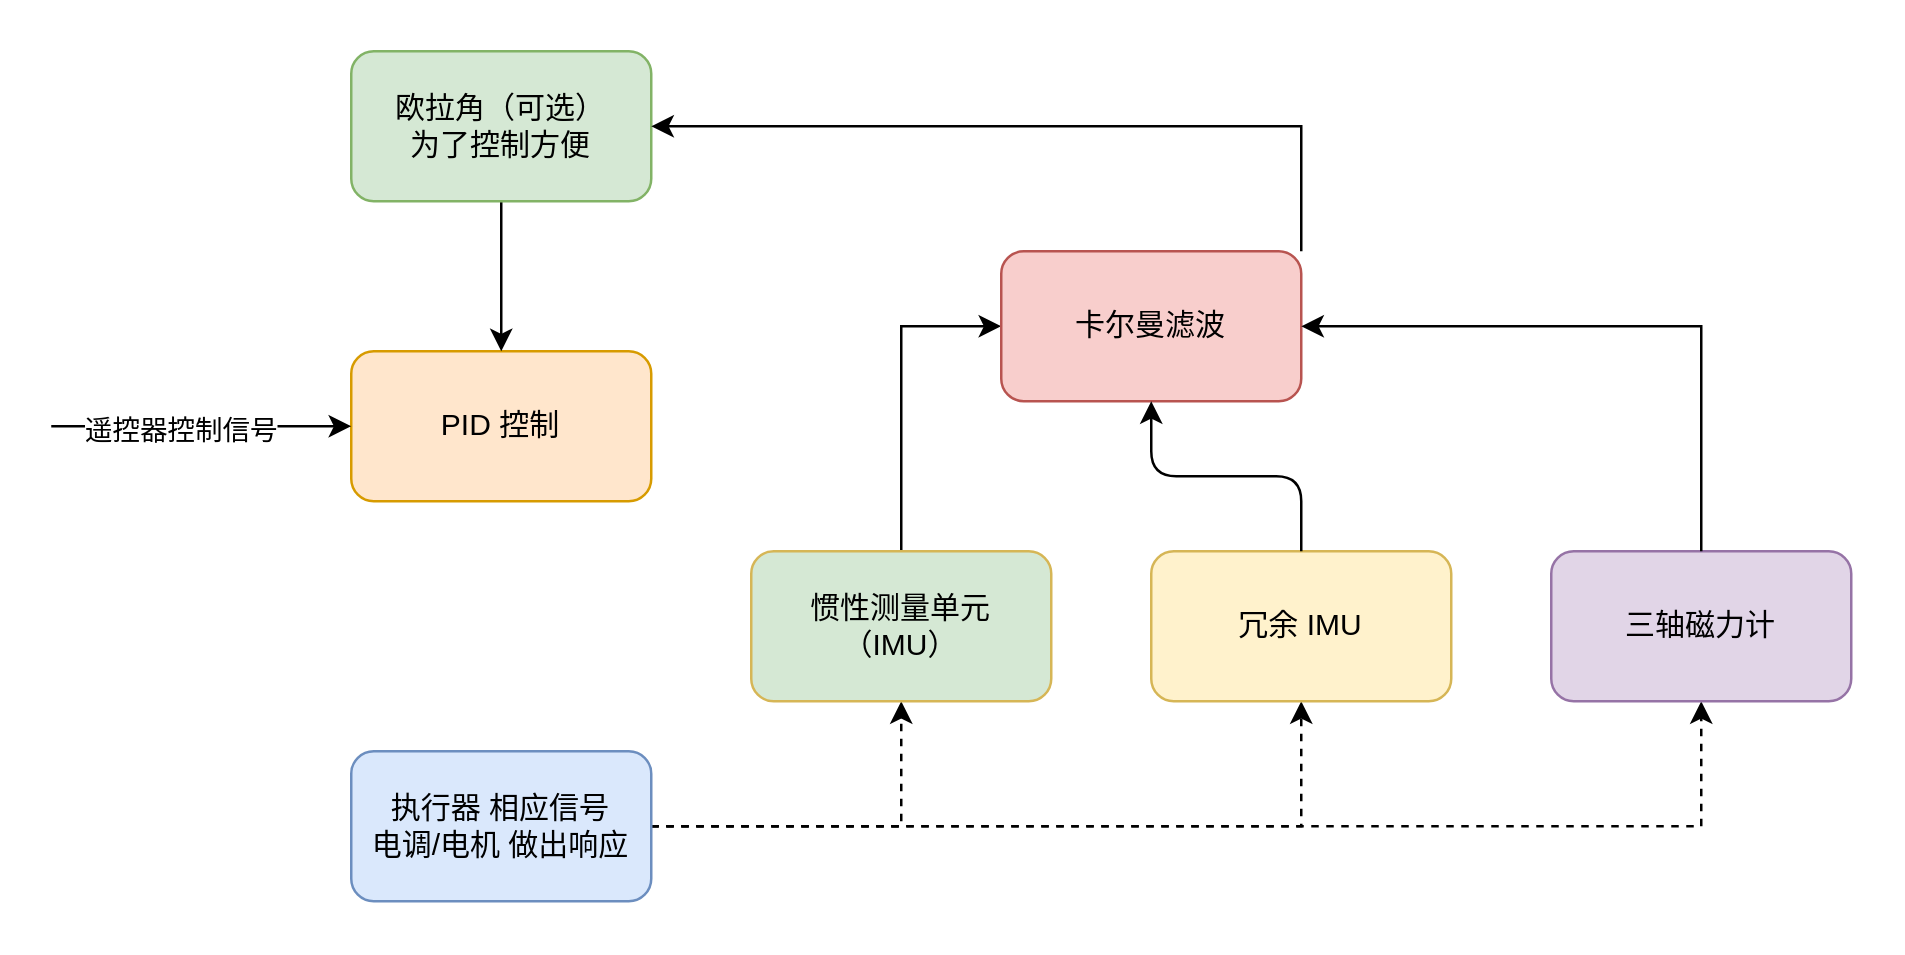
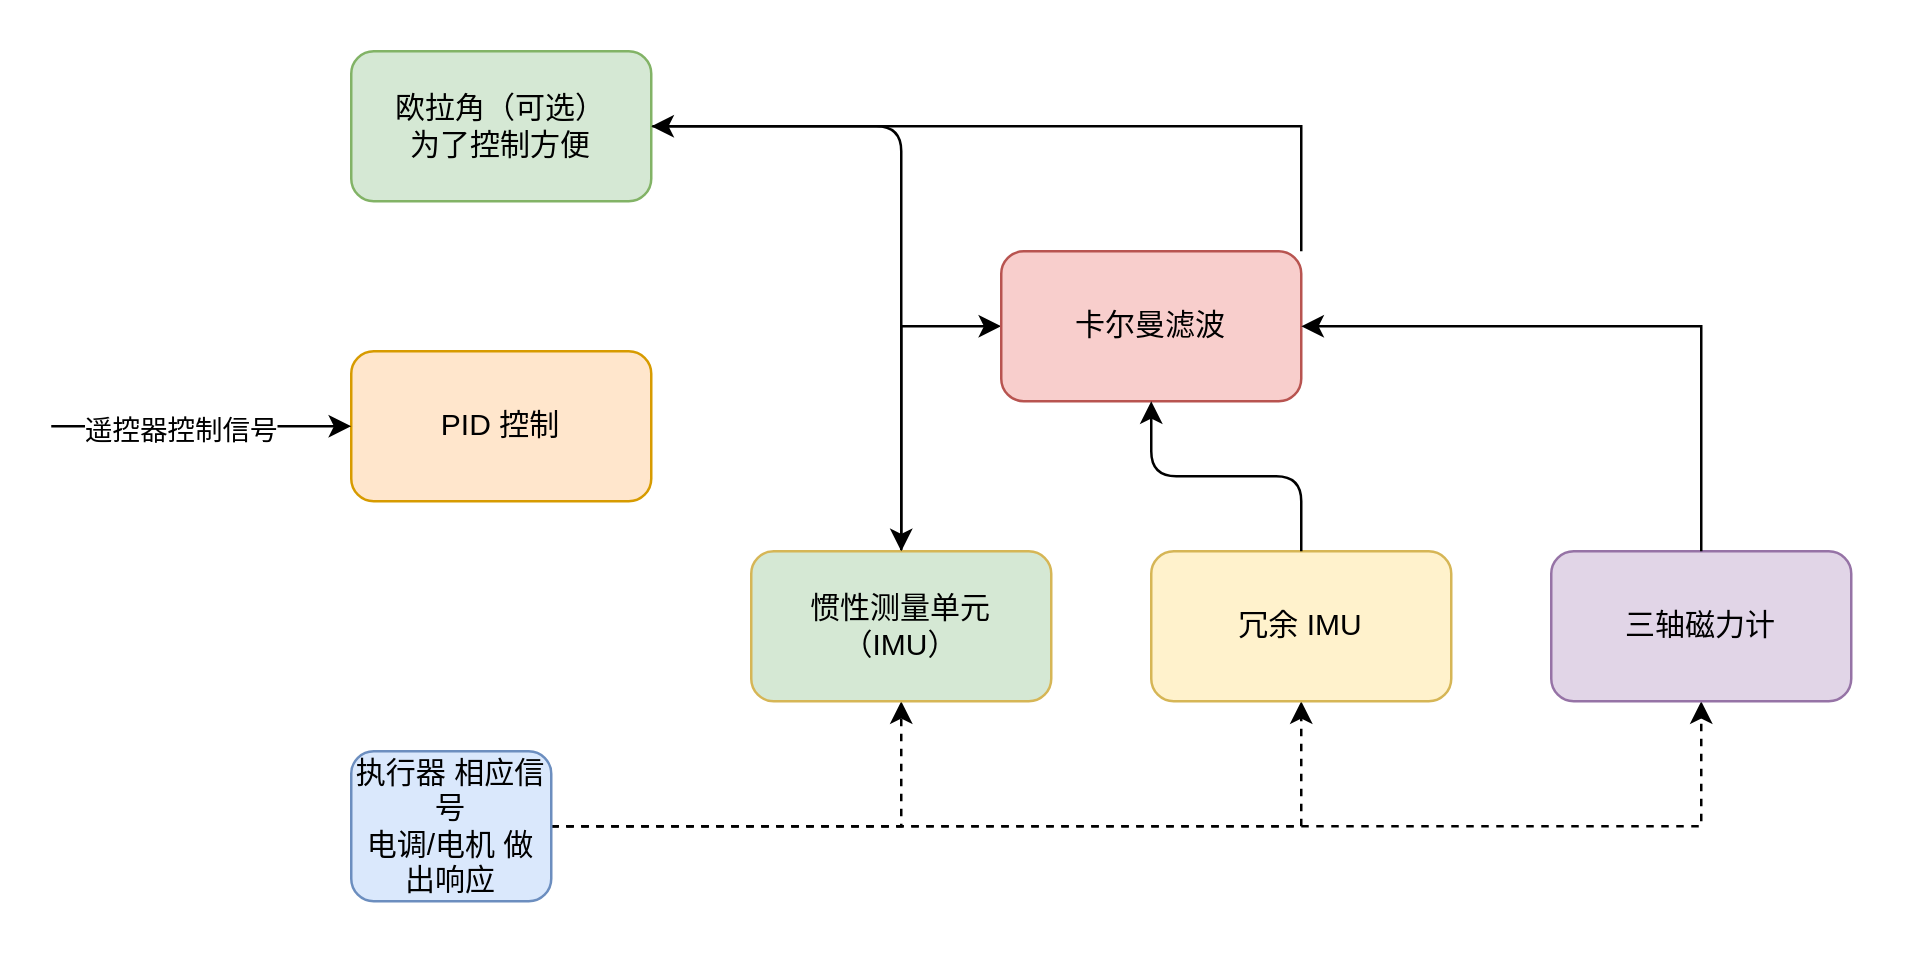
edge "欧拉角（可选） 为了控制方便" -> "PID 控制": now "欧拉角（可选） 为了控制方便" -> "惯性测量单元 （IMU）"
node "执行器 相应信号 电调/电机 做出响应": size 300x150 -> 200x150
